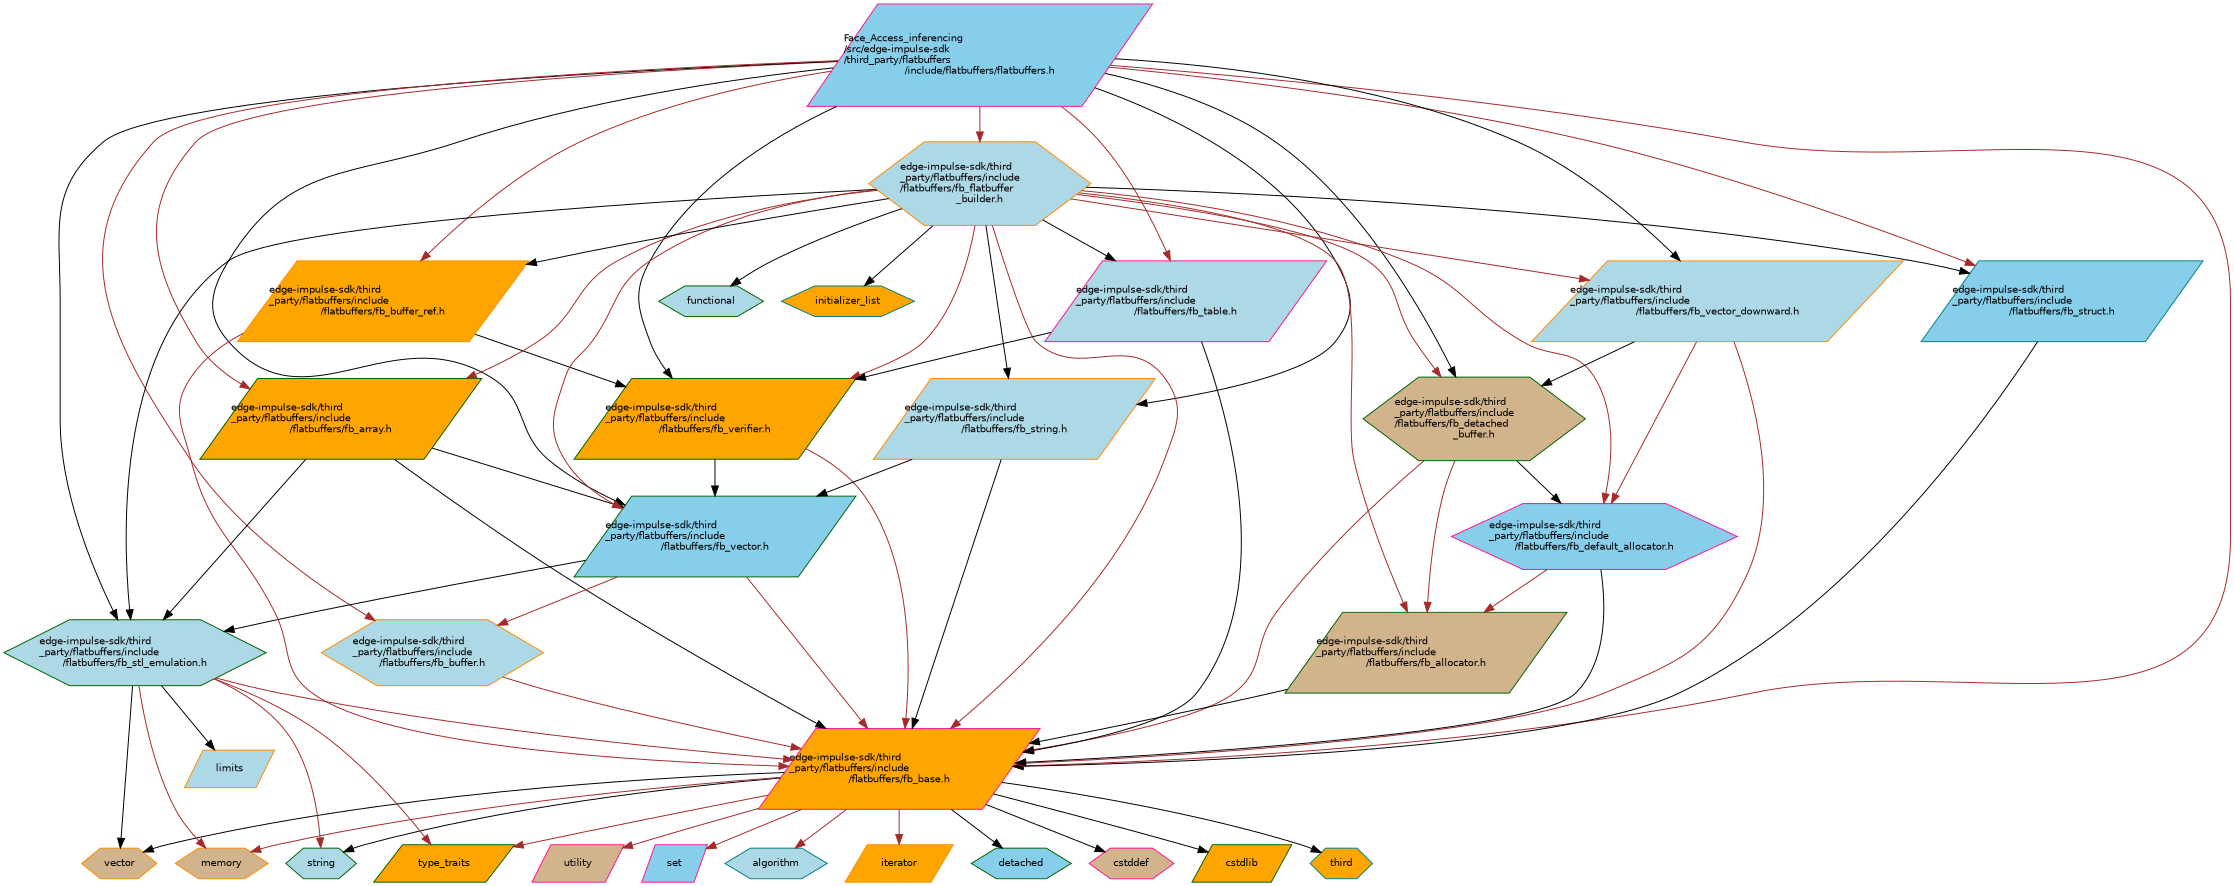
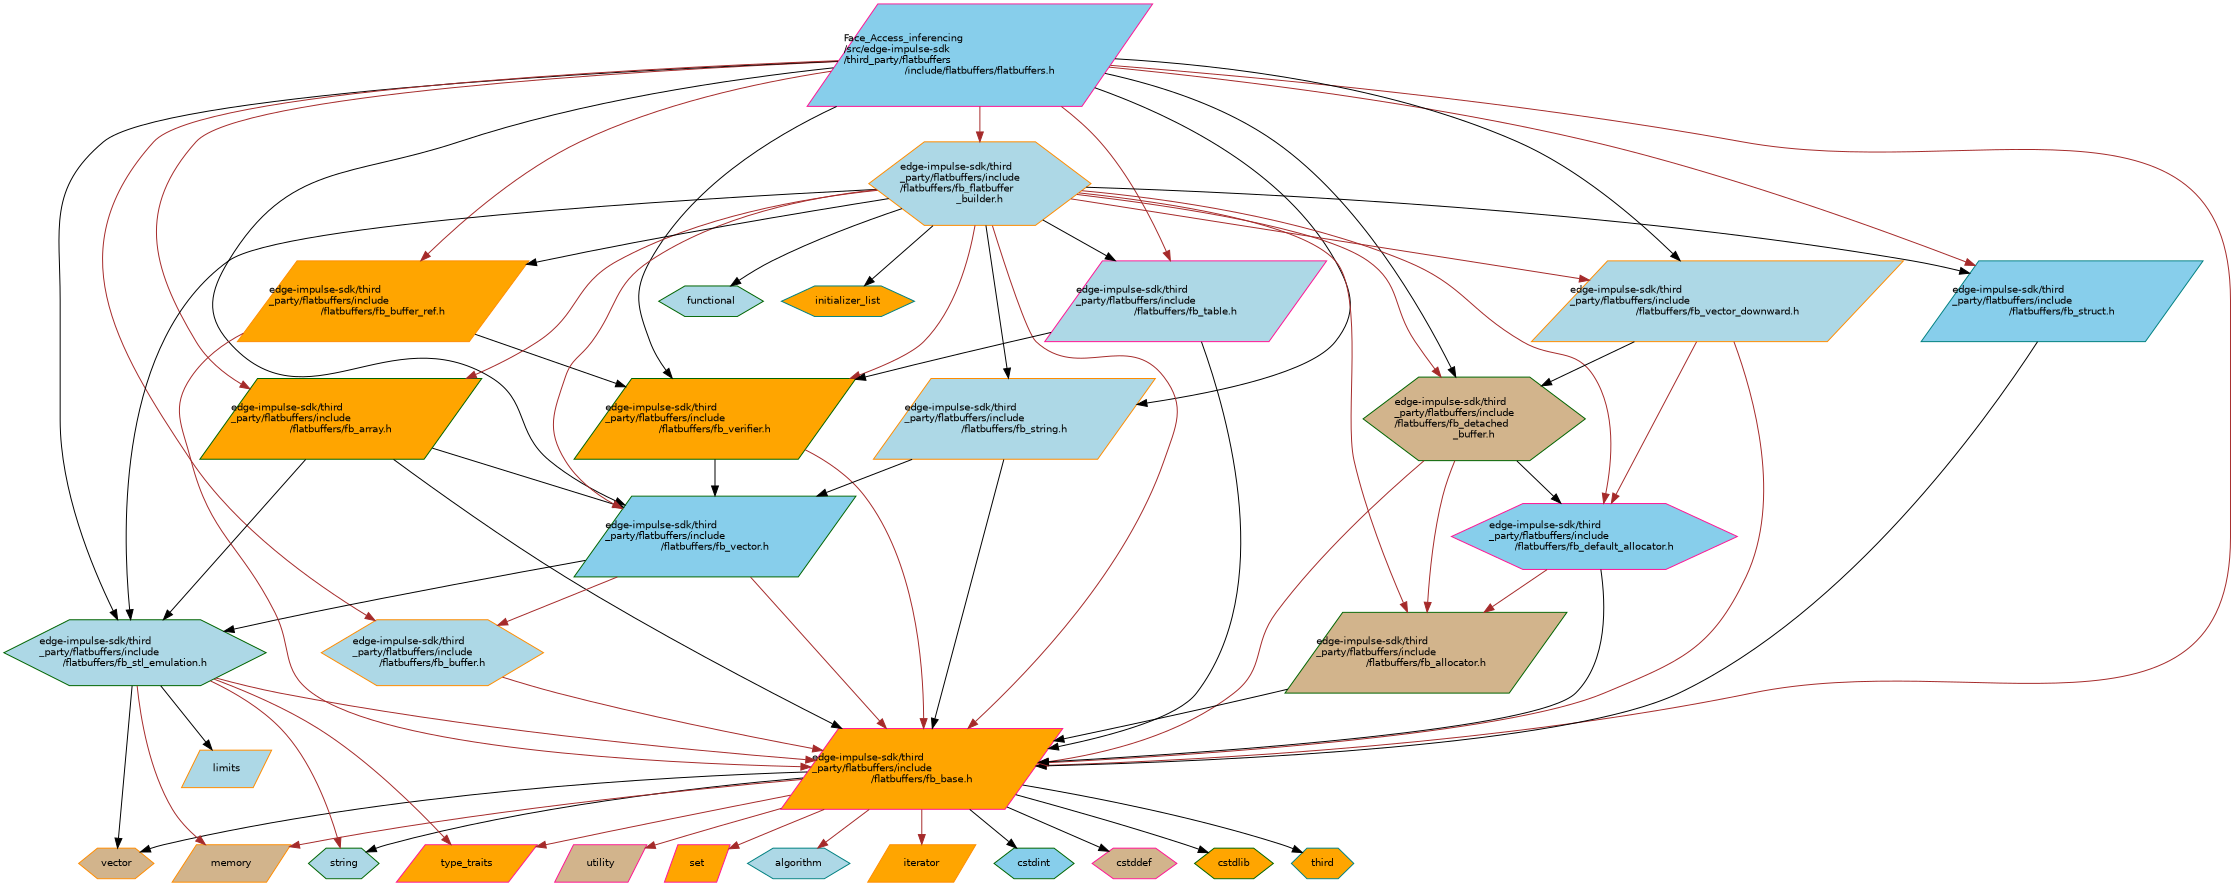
node "memory": shape hexagon -> parallelogram
node "type_traits": color darkgreen -> deeppink
node "set": fillcolor skyblue -> orange
node "detached": label "detached" -> "cstdint"
node "cstdlib": shape parallelogram -> hexagon
